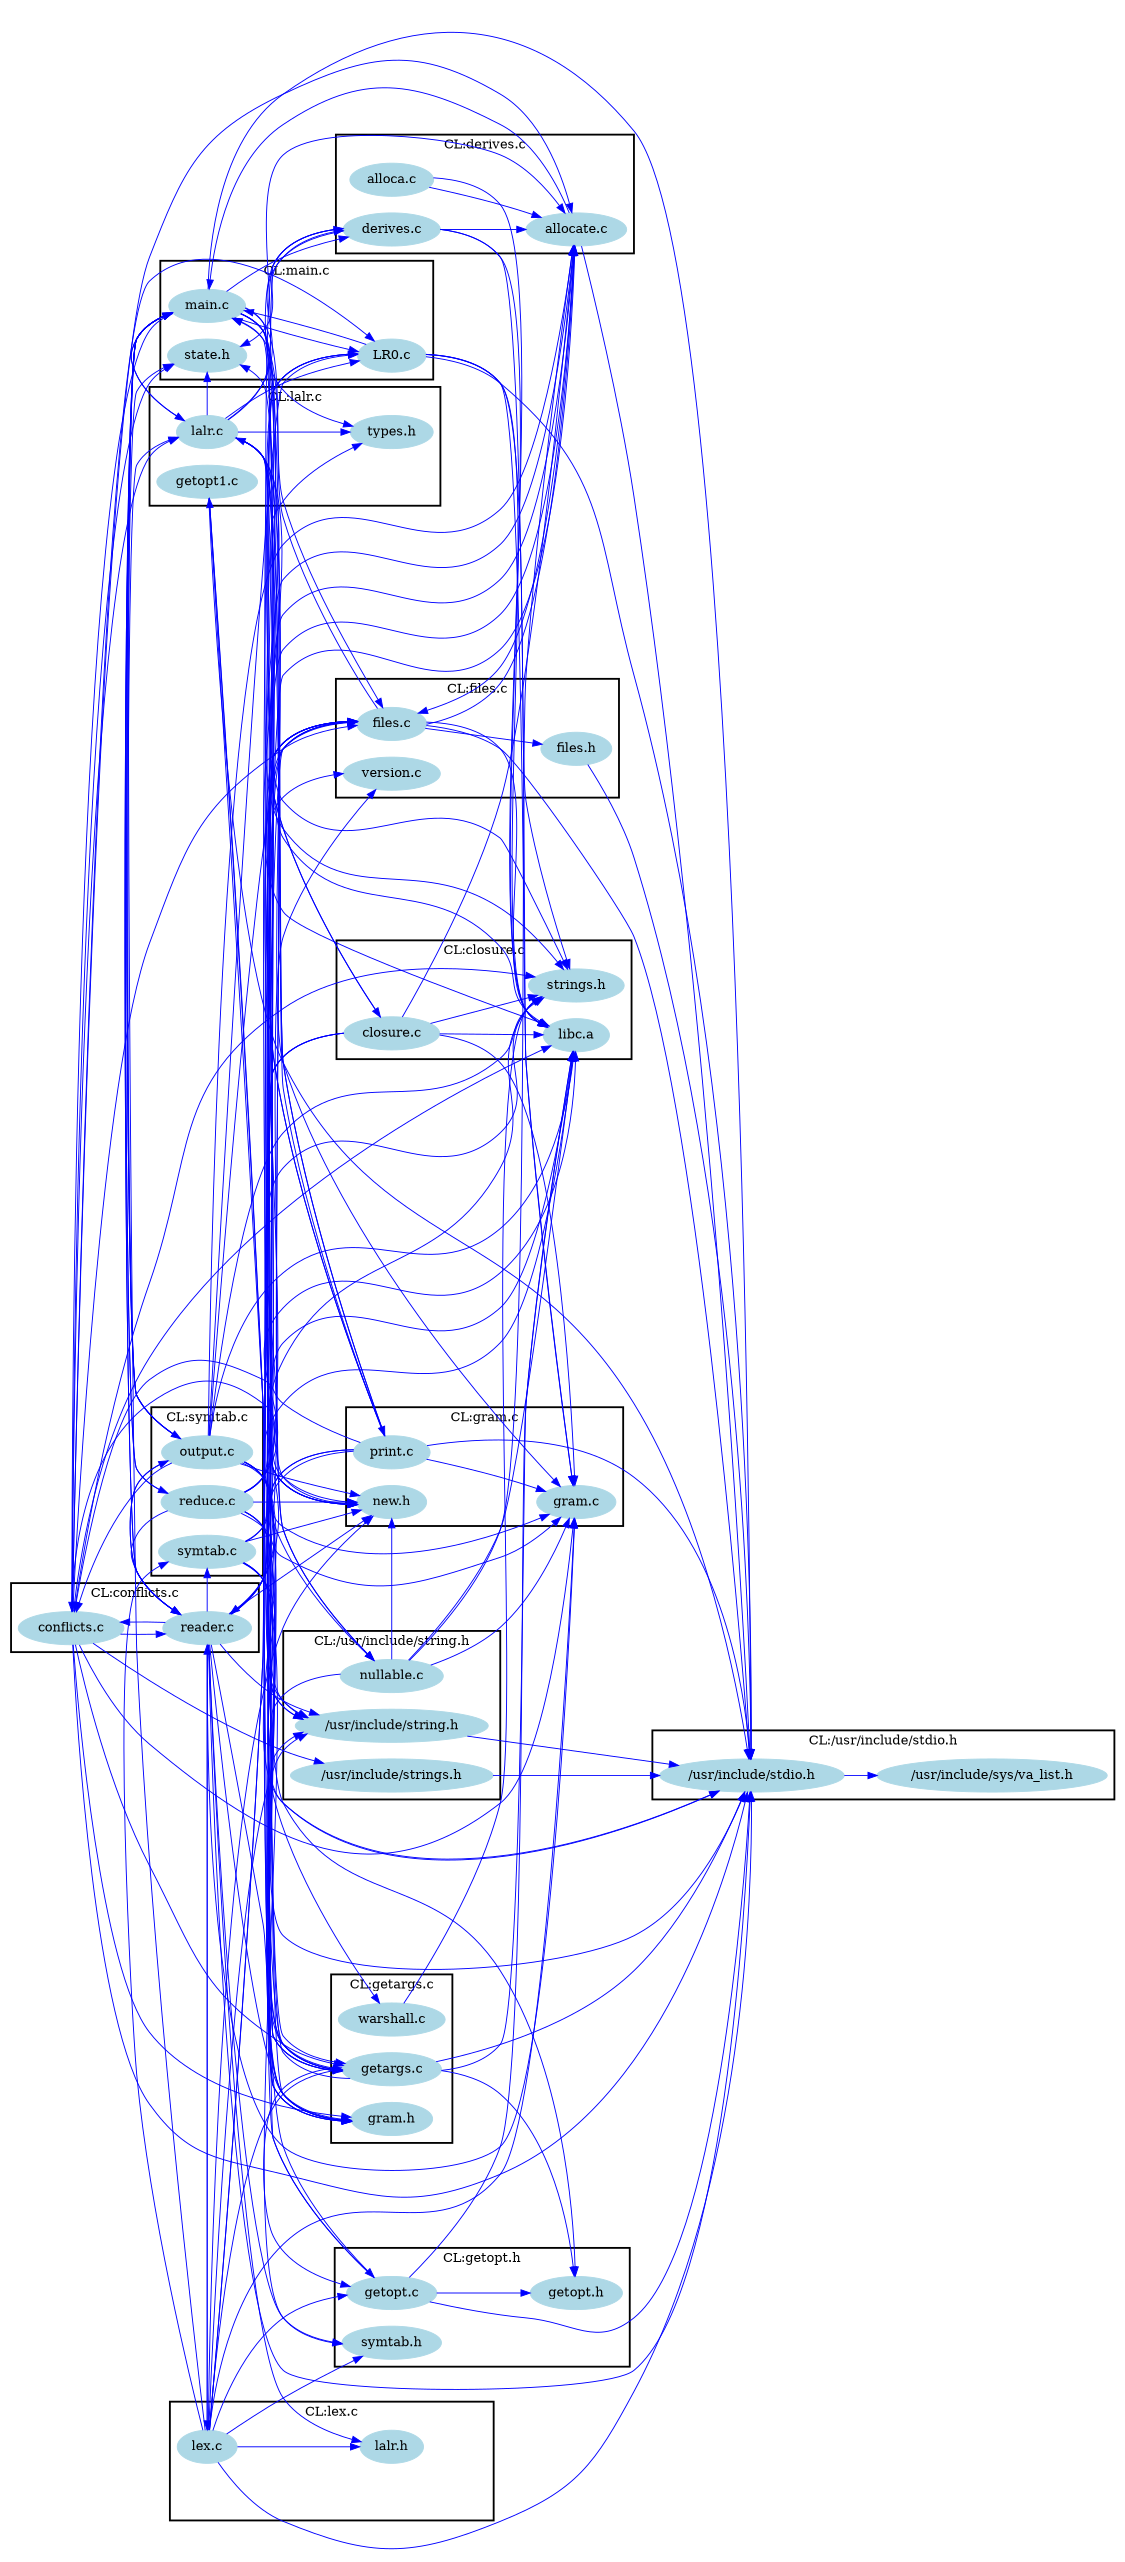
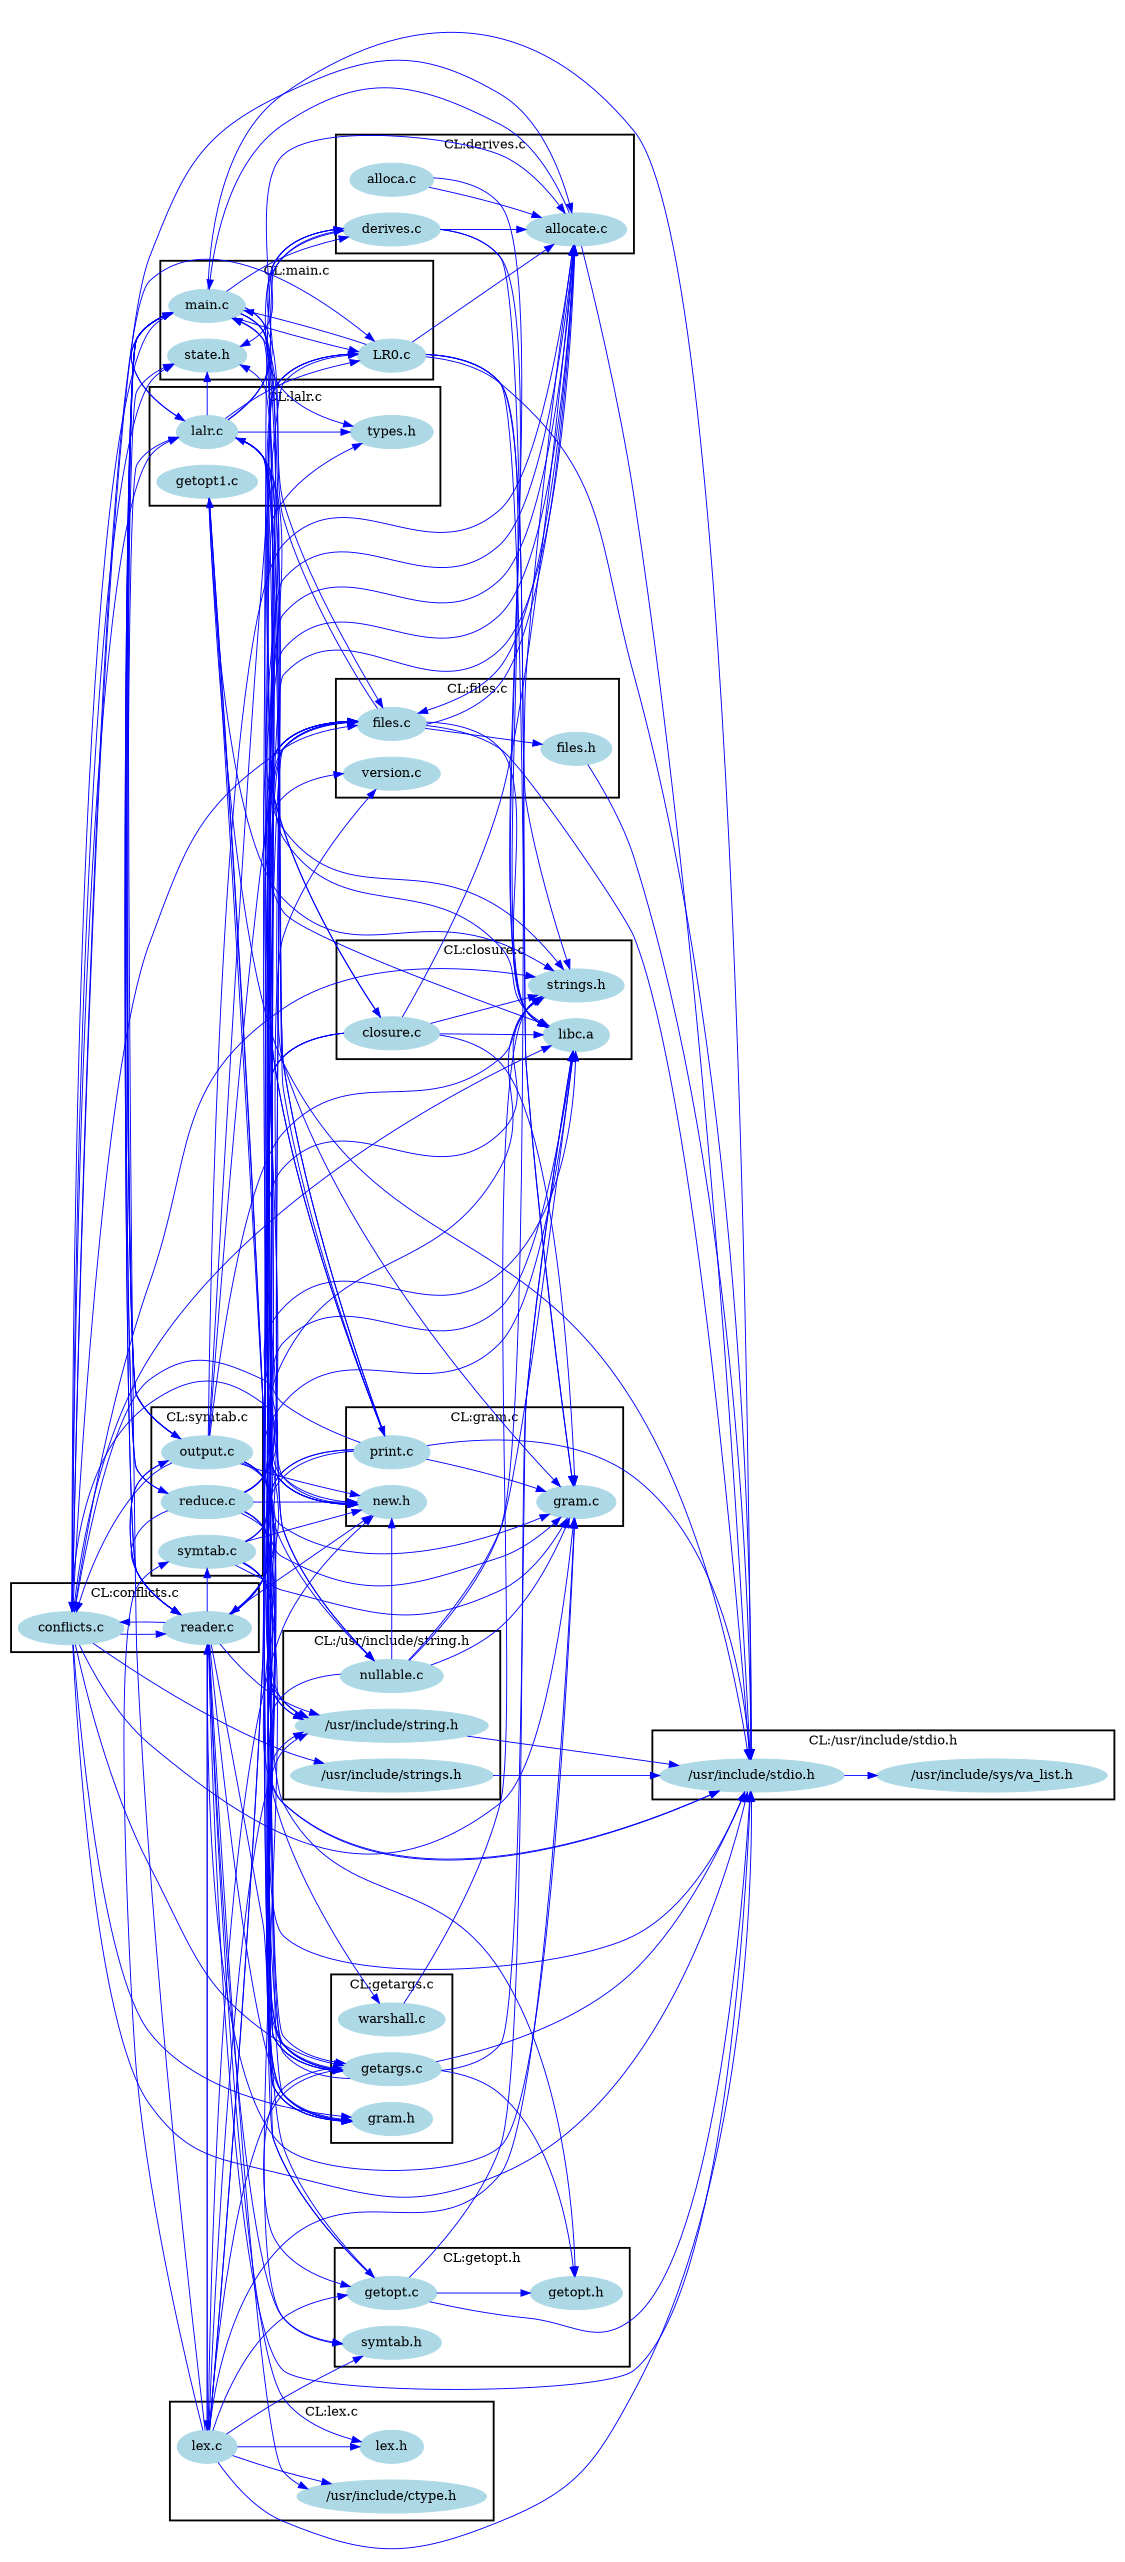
edge "LR0.c" -> "allocate.c": added
edge "main.c" -> "strings.h": now "getopt1.c" -> "strings.h"
edge "output.c" -> "libc.a": removed
edge "symtab.c" -> "gram.h": now "symtab.c" -> "gram.c"
node "lalr.h": label "lalr.h" -> "lex.h"
node "/usr/include/ctype.h": added
